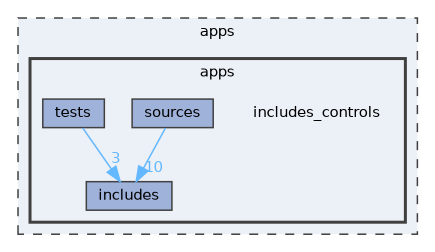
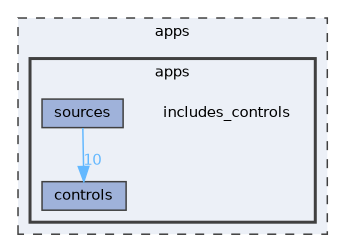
node "tests": removed
node "includes": label "includes" -> "controls"
